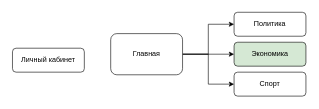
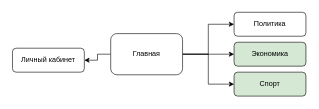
edge "Главная" -> "Личный кабинет": added
node "Спорт": fillcolor #ffffff -> #d5e8d4
